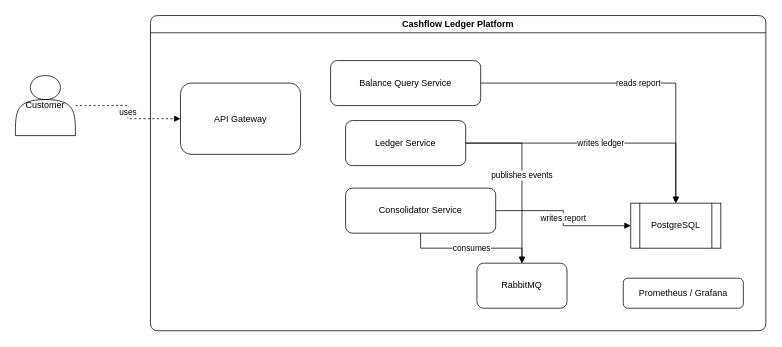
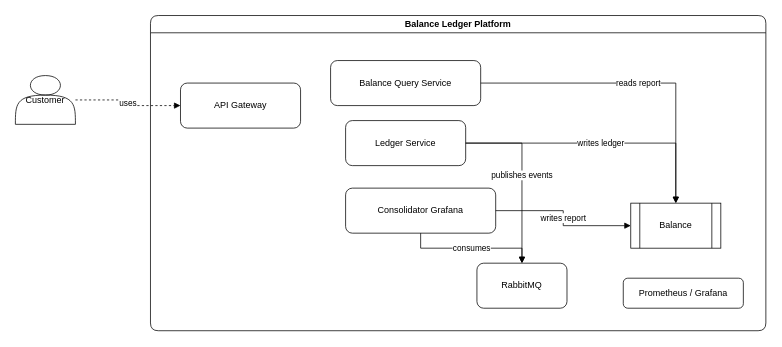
node "Cashflow Ledger Platform": label "Cashflow Ledger Platform" -> "Balance Ledger Platform"
node "Customer": size 60x60 -> 60x49
node "API Gateway": size 120x71 -> 120x45
node "Consolidator Service": label "Consolidator Service" -> "Consolidator Grafana"
node "PostgreSQL": label "PostgreSQL" -> "Balance"
